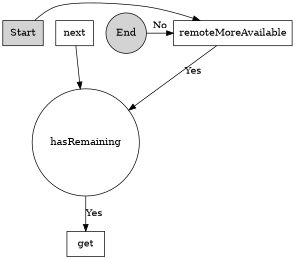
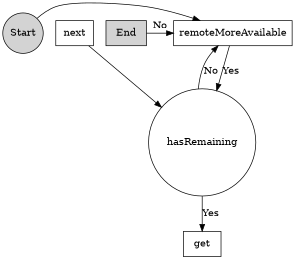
node "Start": shape box -> circle
node "End": shape circle -> box
edge "hasRemaining" -> "remoteMoreAvailable": added, label "No"
